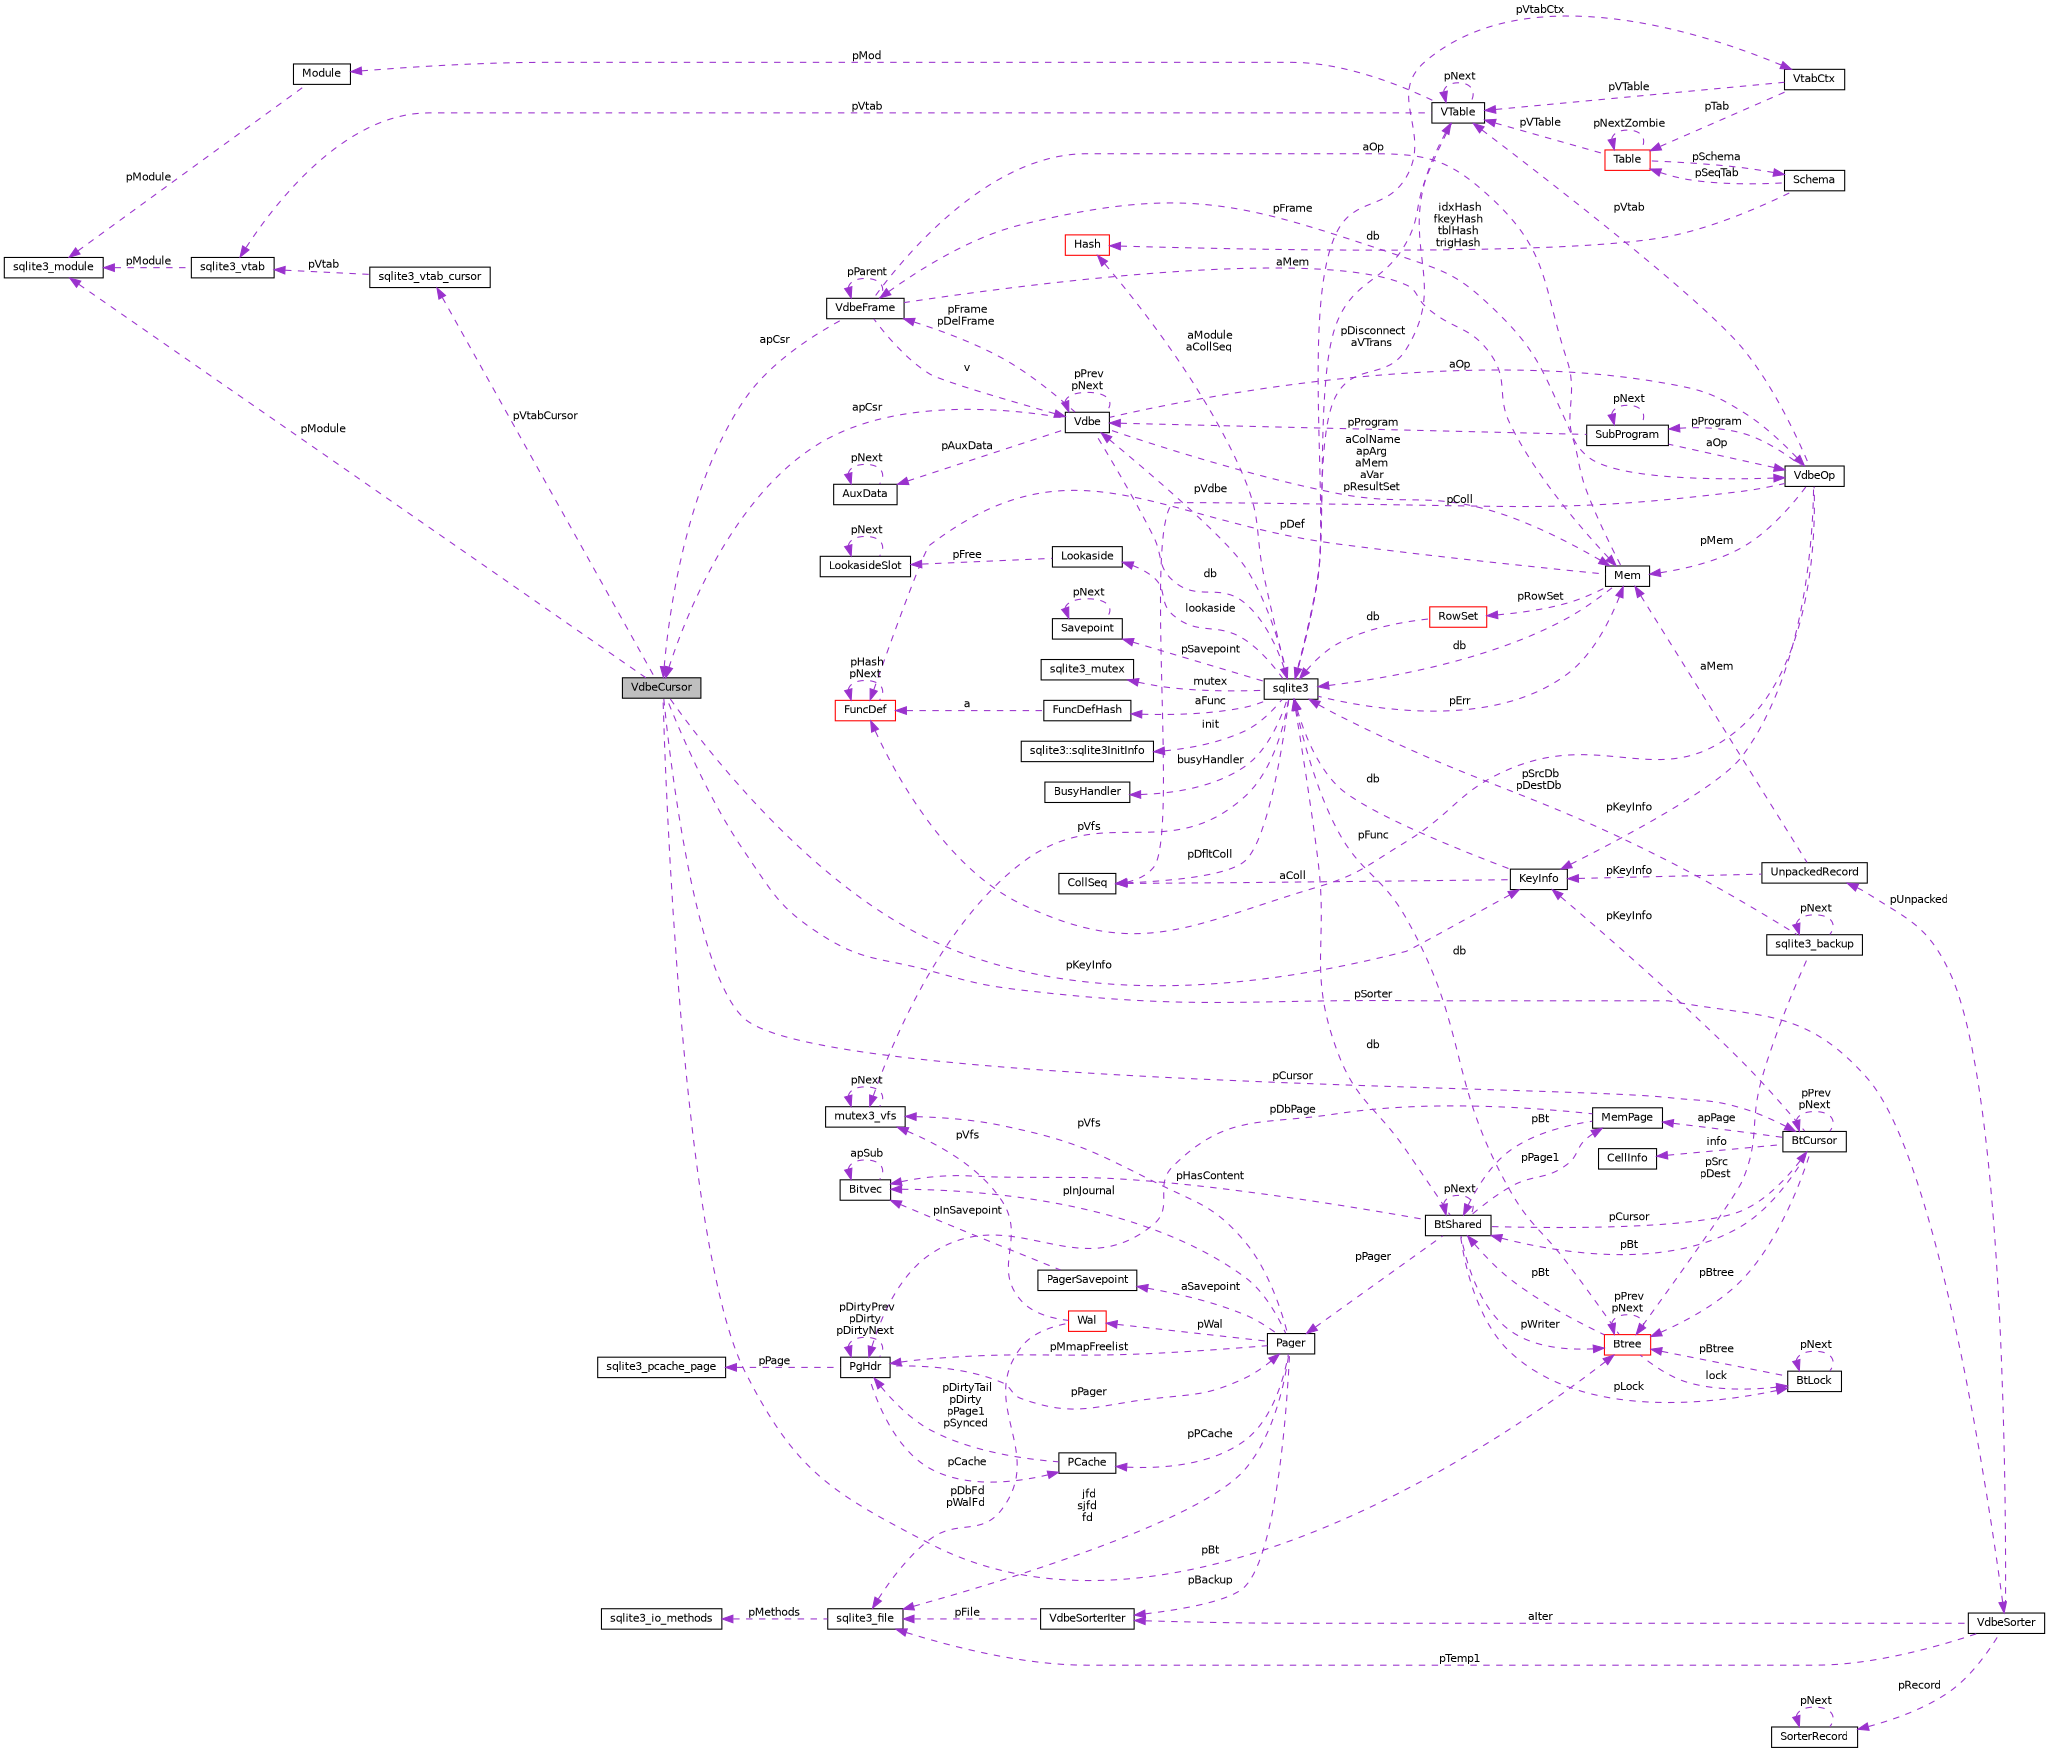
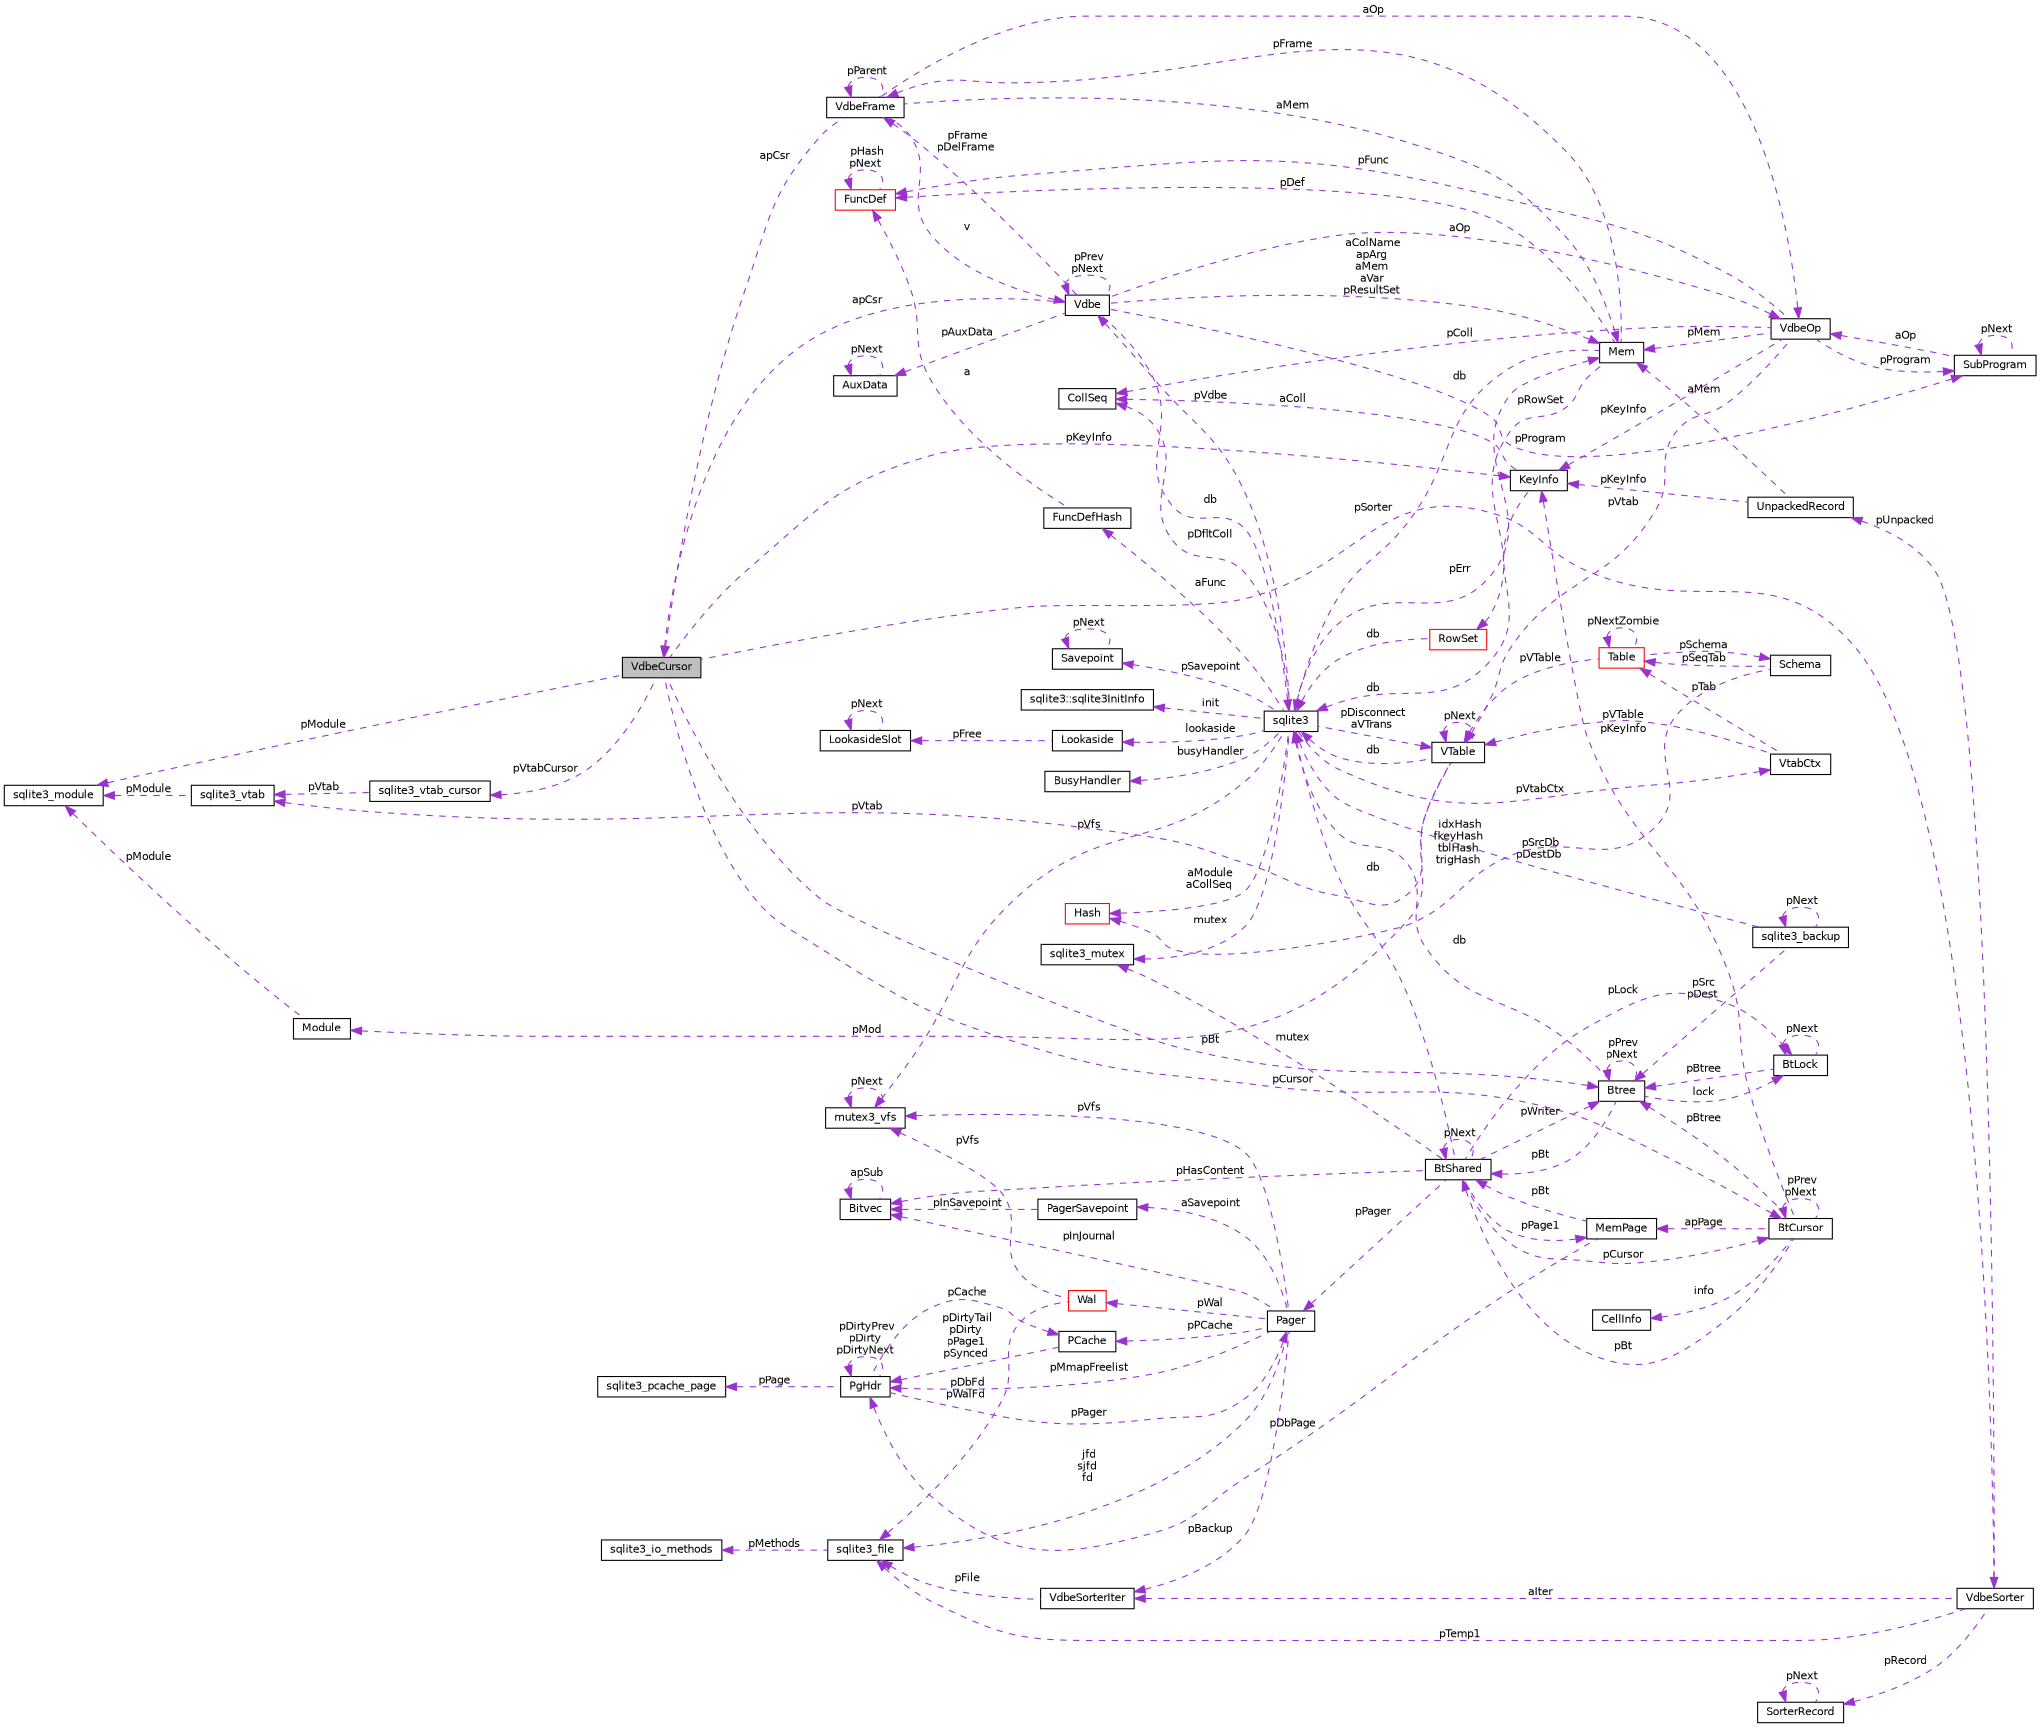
edge "SubProgram" -> "Vdbe": reversed
edge "BtShared" -> "sqlite3_mutex": added, label "mutex"
node "Btree": color red -> black
